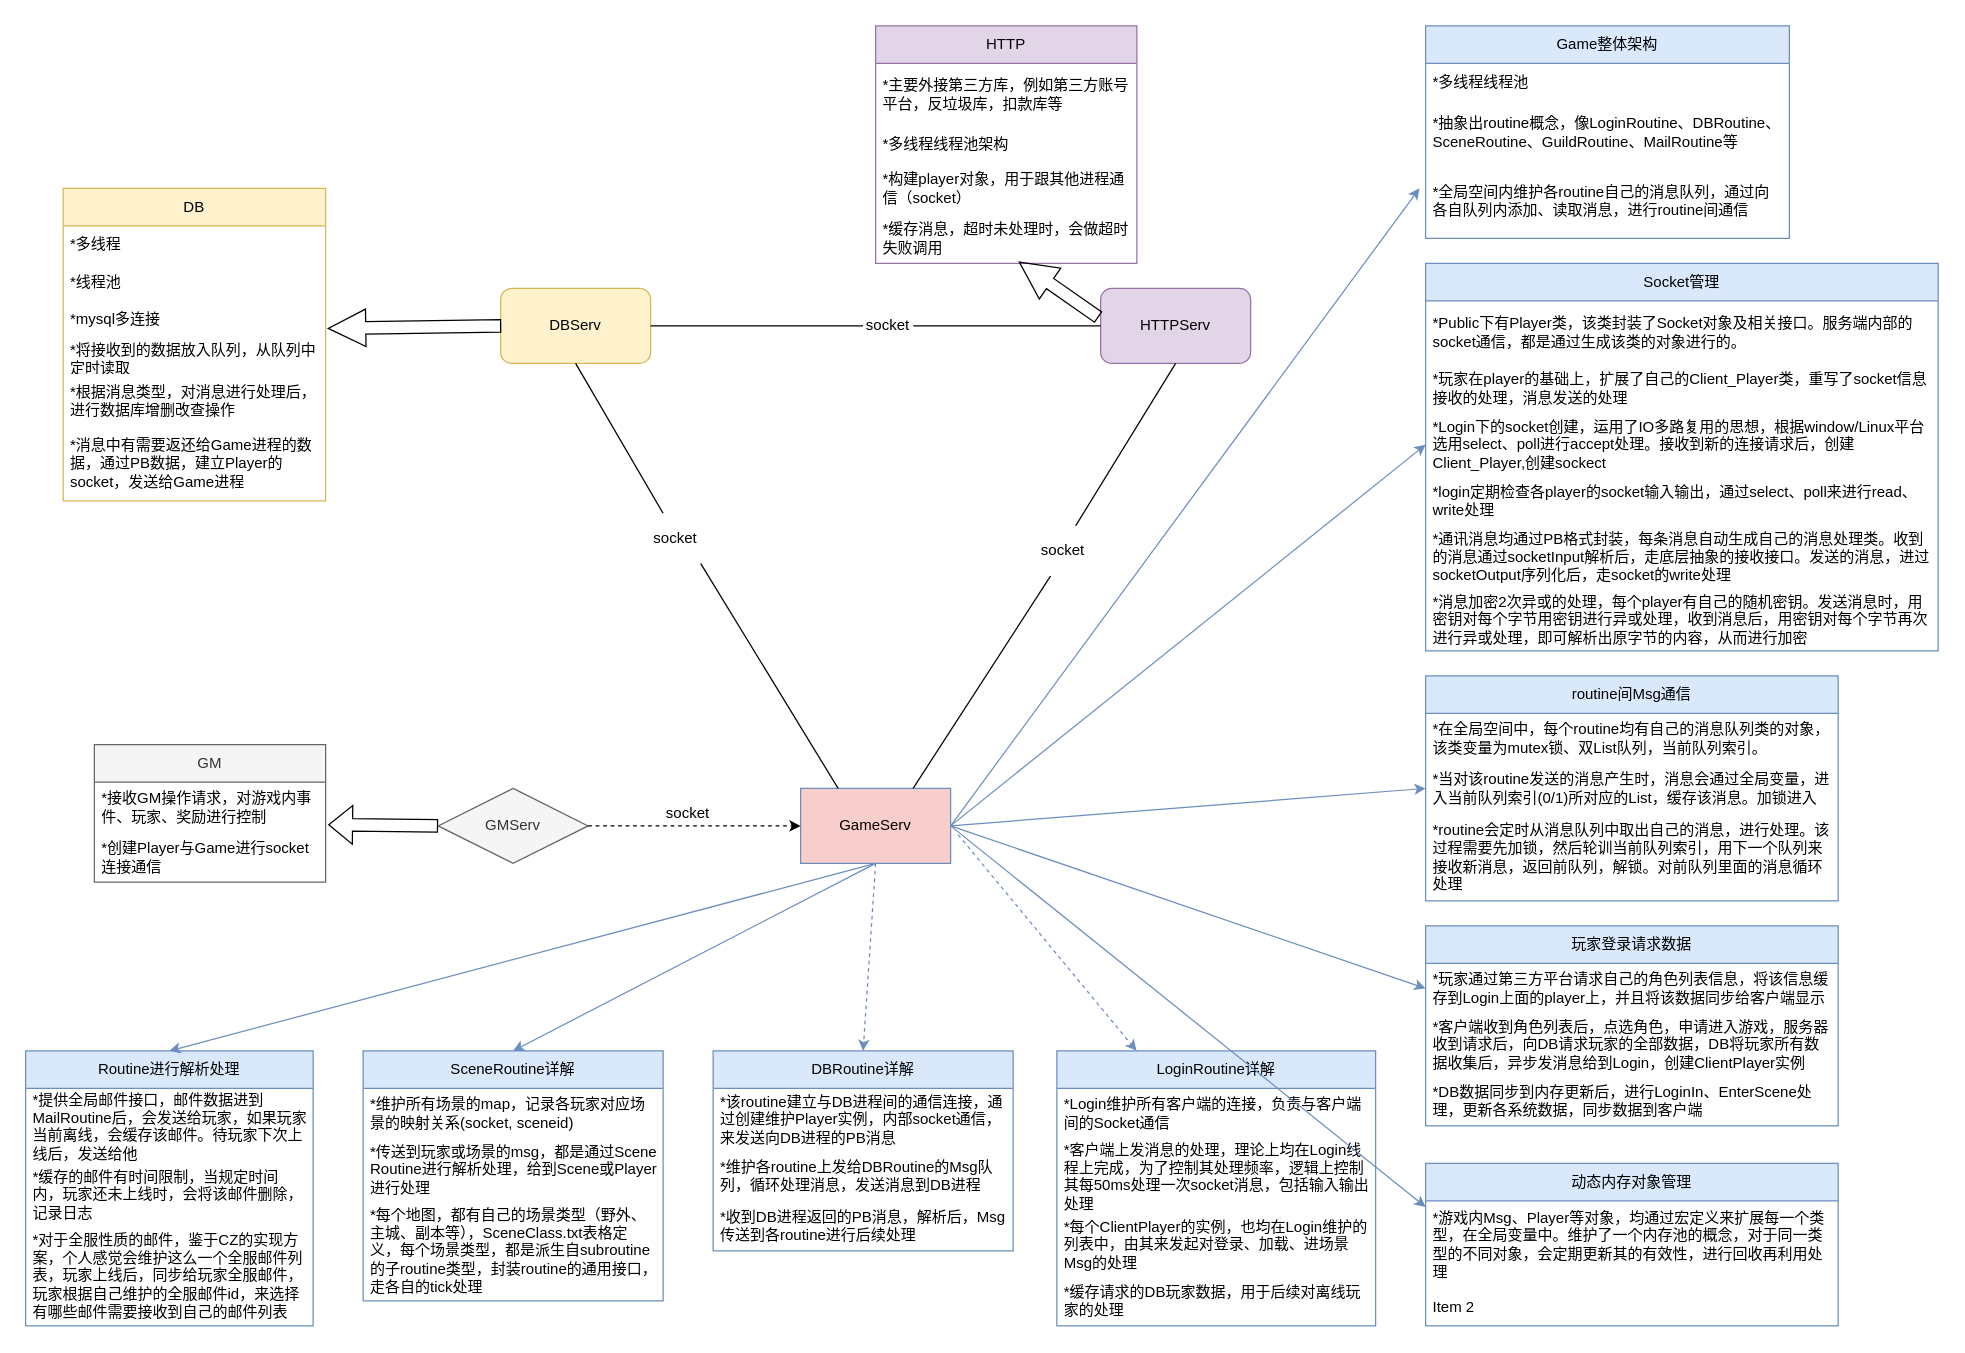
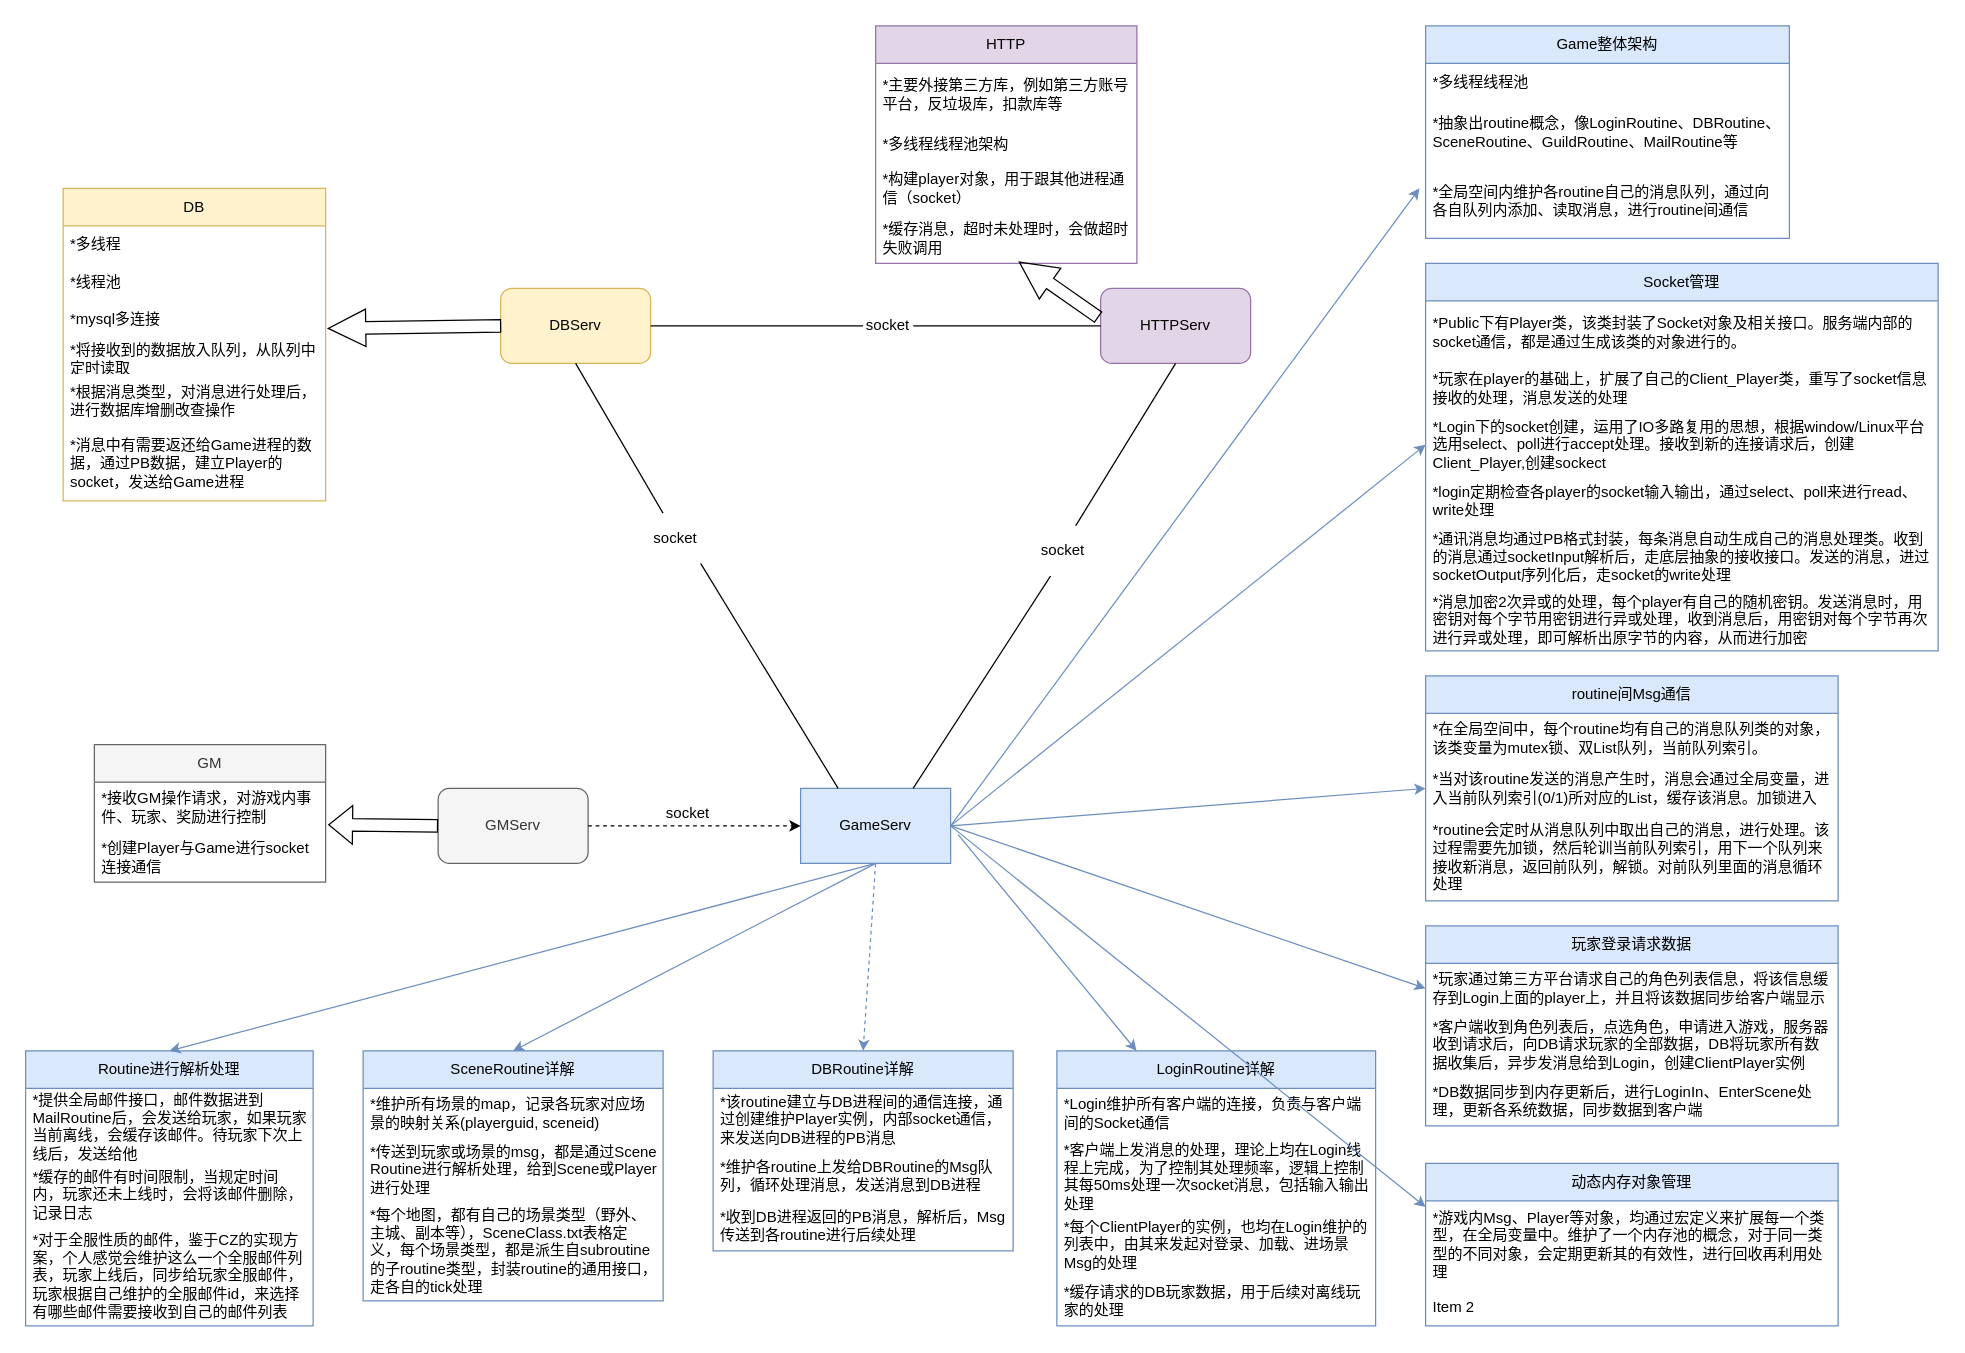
node "GMServ": shape diamond -> rounded rectangle
node "GameServ": fillcolor #f8cecc -> #dae8fc
edge "GameServ" -> "LoginRoutine详解": style dashed -> solid
node "*维护所有场景的map，记录各玩家对应场景的映射关系(socket, sceneid)": label "*维护所有场景的map，记录各玩家对应场景的映射关系(socket, sceneid)" -> "*维护所有场景的map，记录各玩家对应场景的映射关系(playerguid, sceneid)"
